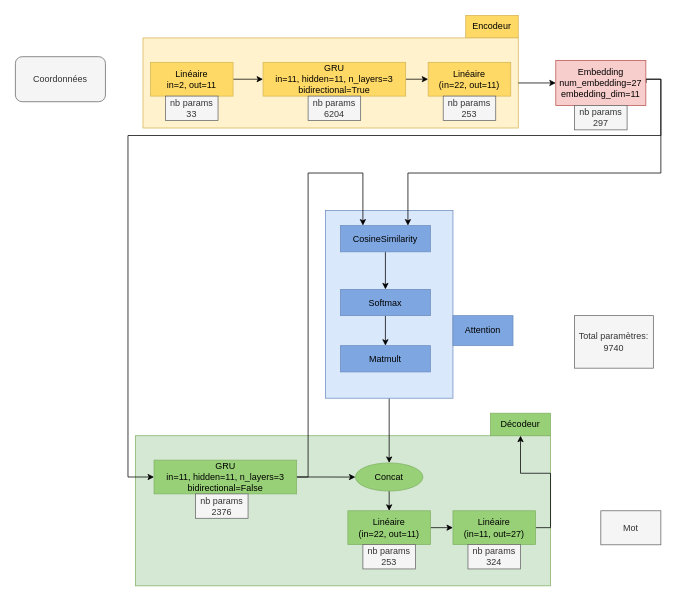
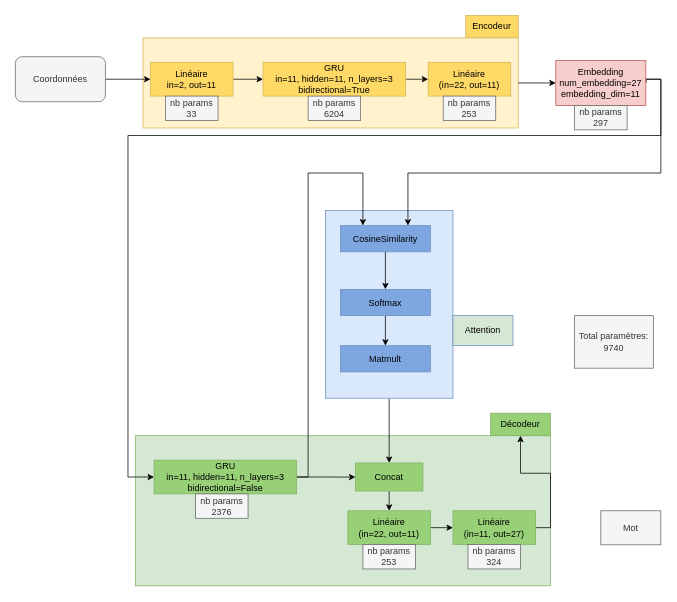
edge "Coordonnées" -> "Linéaire in=2, out=11": added
node "Attention": fillcolor #7ea6e0 -> #d5e8d4
node "Concat": shape ellipse -> rectangle
